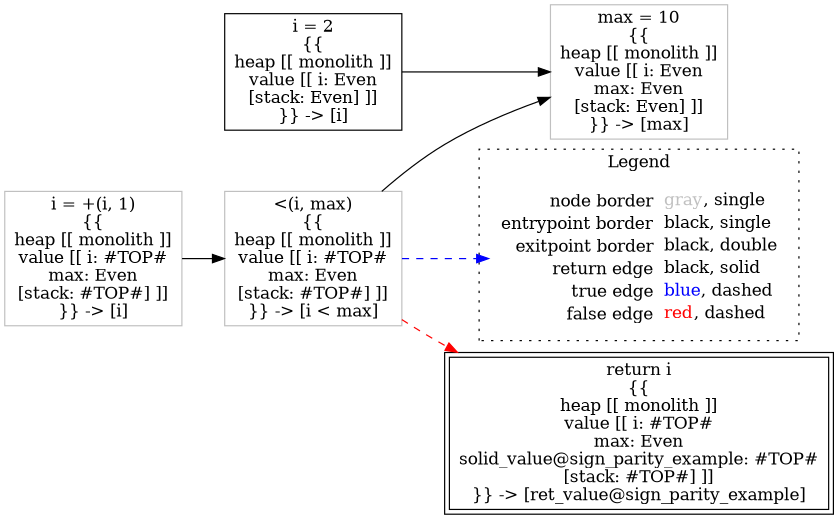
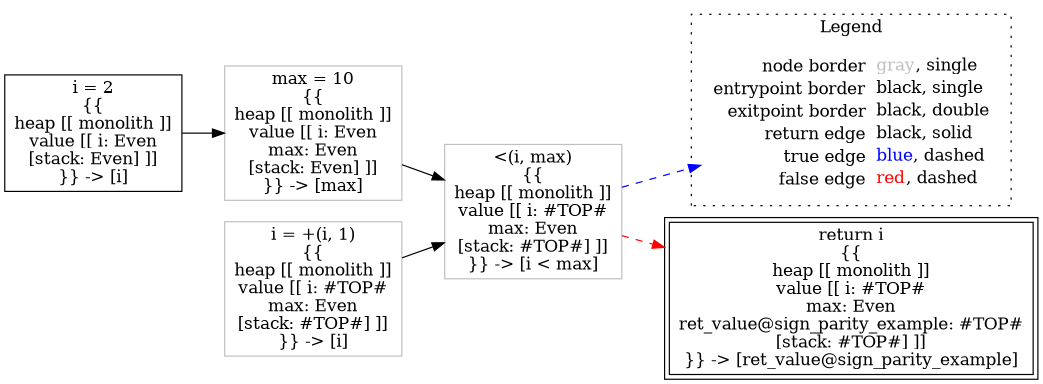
edge "<(i, max)" -> "max = 10": reversed
node "return i": text "solid_value@sign_parity_example: #TOP#" -> "ret_value@sign_parity_example: #TOP#"
